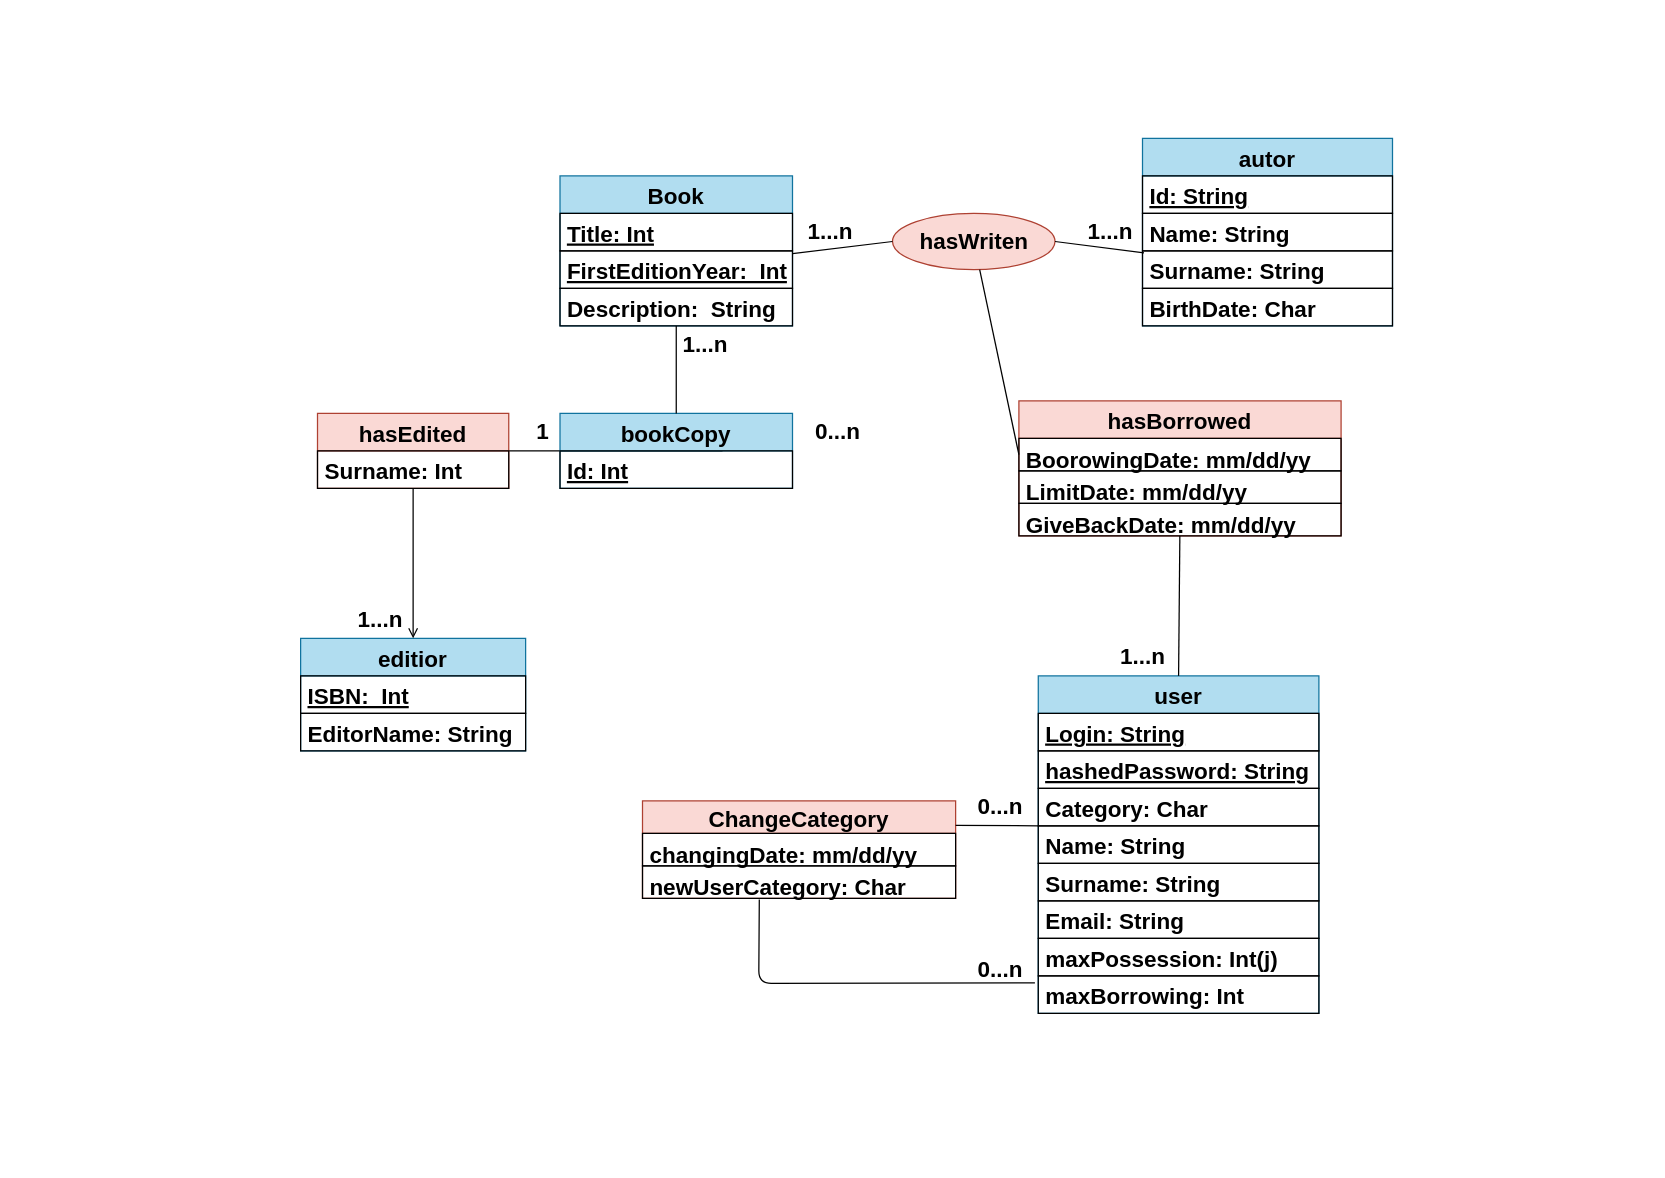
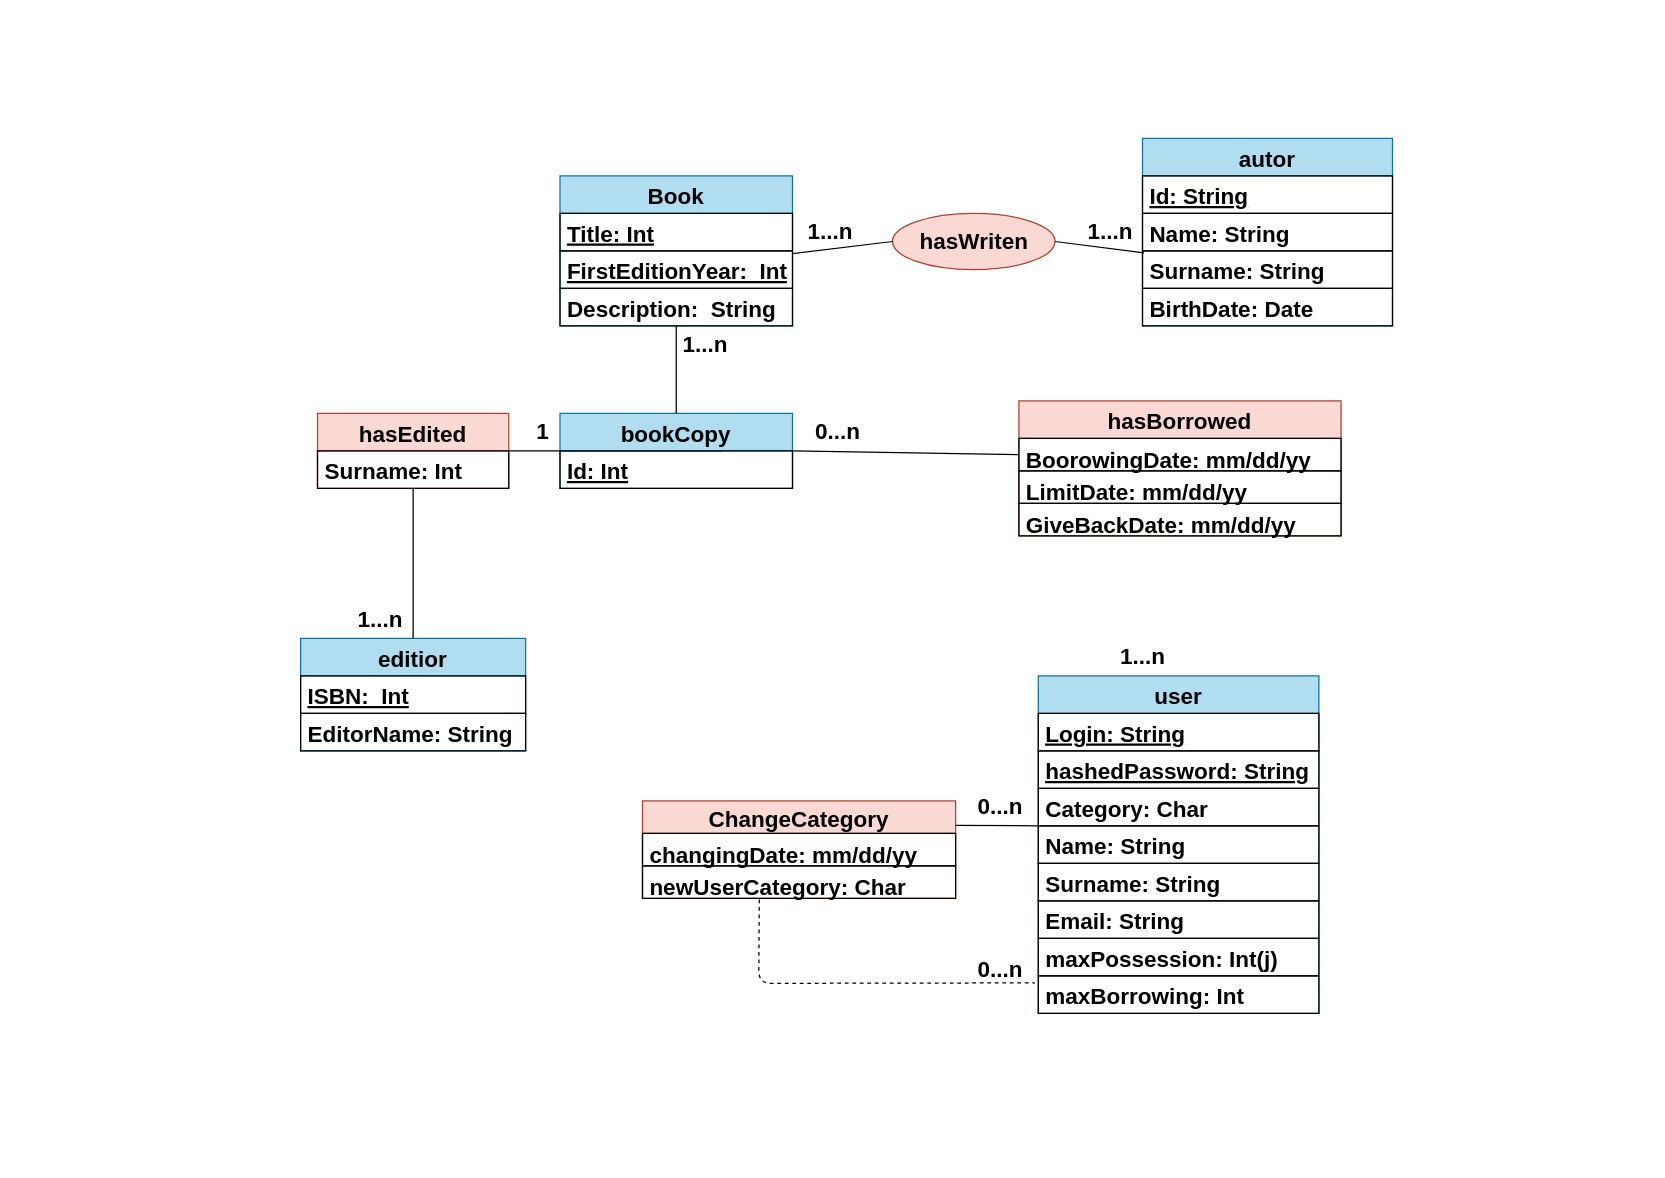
node "BirthDate: Char": label "BirthDate: Char" -> "BirthDate: Date"
edge "hasWriten" -- "BoorowingDate: mm/dd/yy": now "bookCopy" -- "BoorowingDate: mm/dd/yy"
edge "GiveBackDate: mm/dd/yy" -- "user": removed
edge "Surname: Int" -> "editior": arrowhead open -> none
edge "newUserCategory: Char" -- "maxBorrowing: Int": style solid -> dashed
